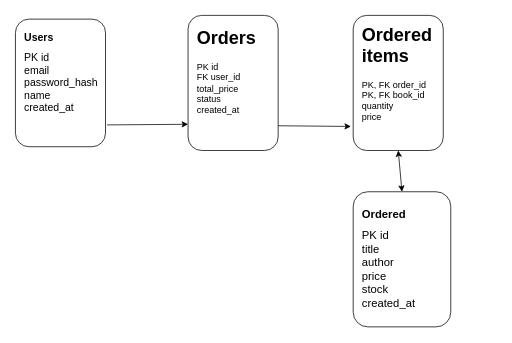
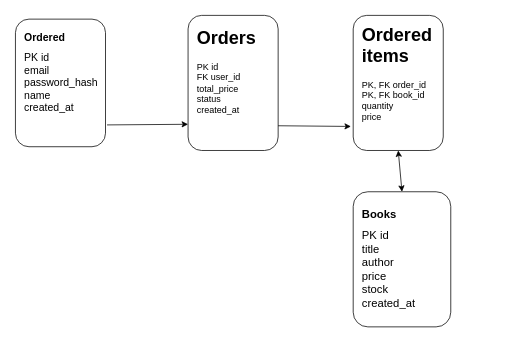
node "Users PK id email password_hash name created_at": label "Users PK id email password_hash name created_at" -> "Ordered PK id email password_hash name created_at"
node "Ordered PK id title author price stock created_at": label "Ordered PK id title author price stock created_at" -> "Books PK id title author price stock created_at"
